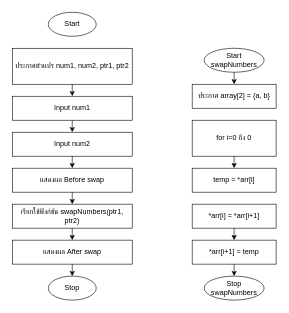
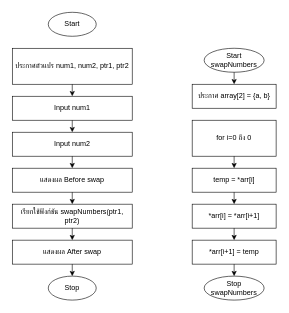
edge "temp = *arr[i]" -> "*arr[i] = *arr[i+1]": added
